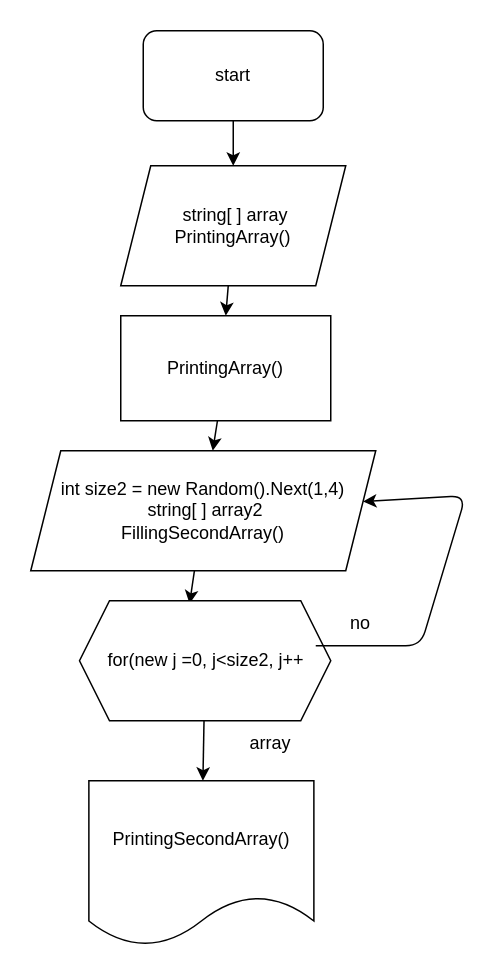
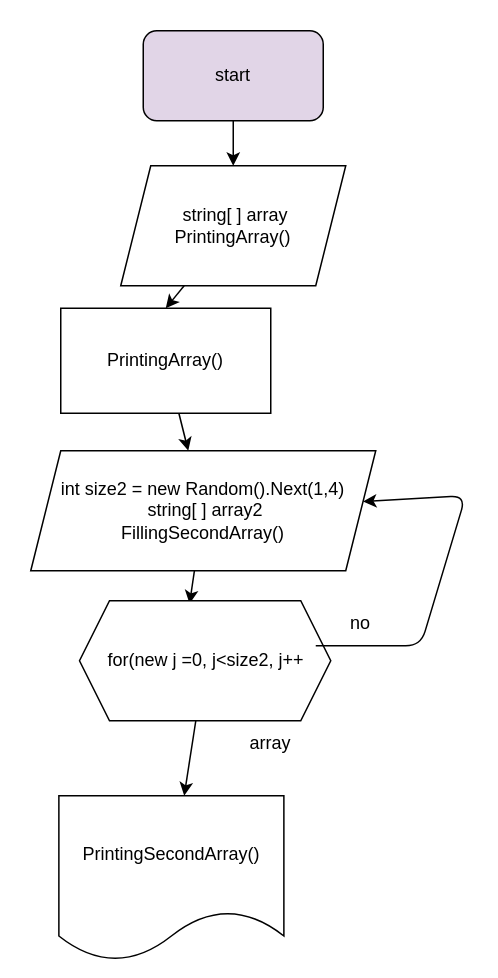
node "start": fillcolor #ffffff -> #e1d5e7
node "PrintingArray()": moved (226, 368) -> (166, 361)
node "PrintingSecondArray()": moved (201, 863) -> (171, 878)
